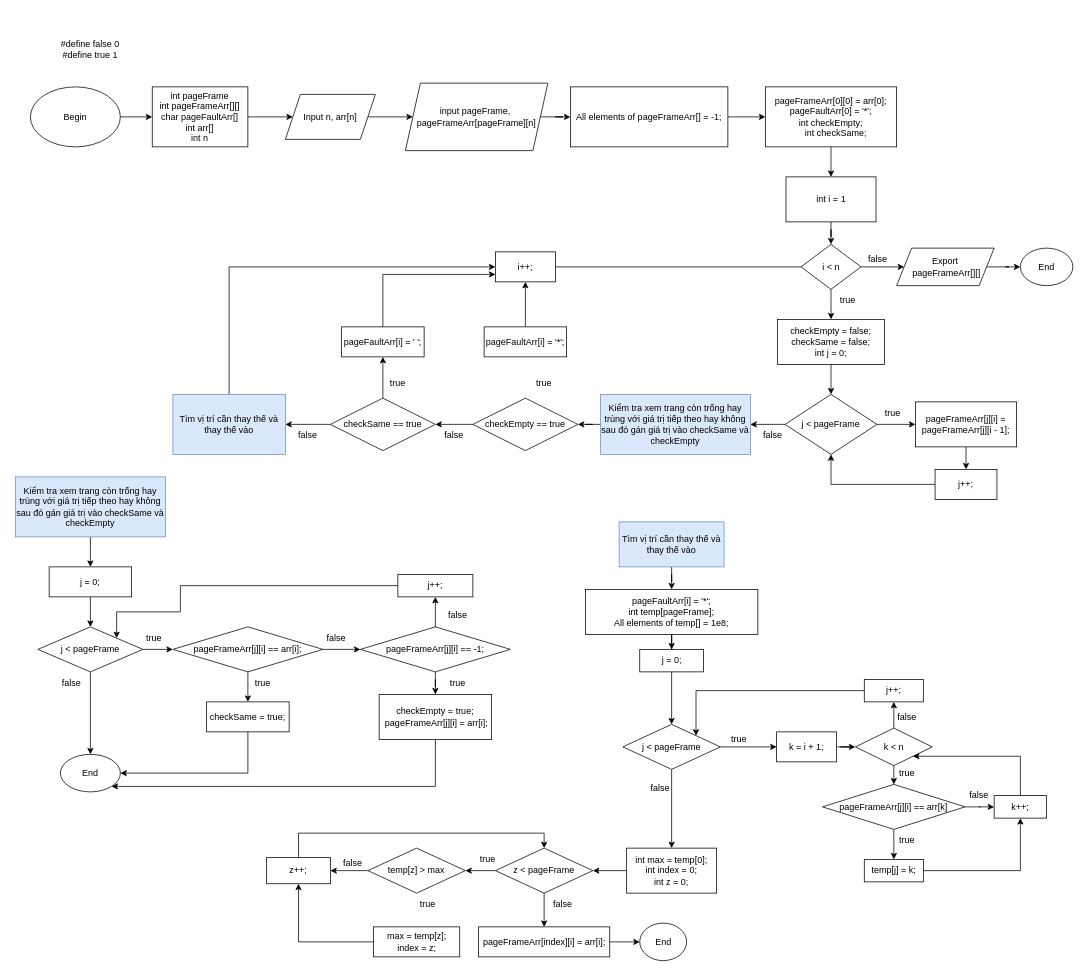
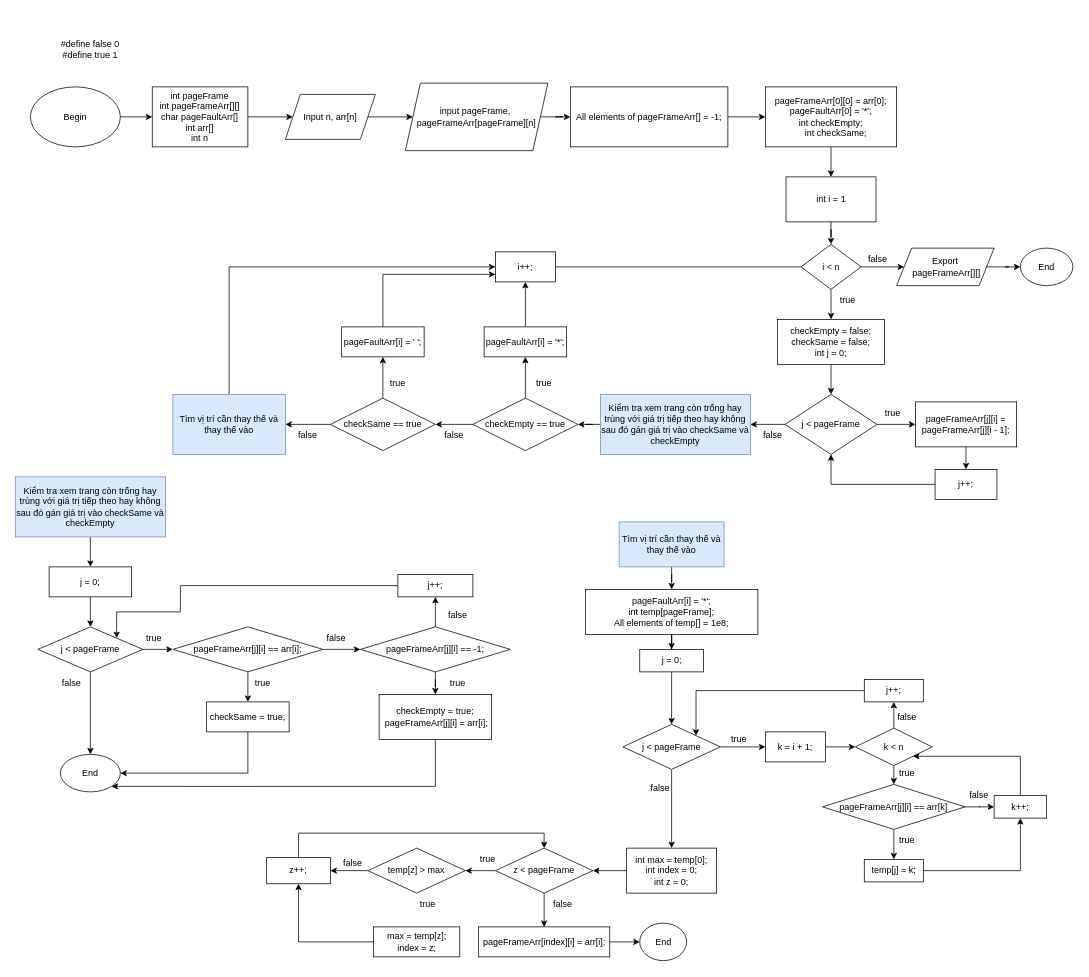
edge "checkEmpty == true" -> "pageFaultArr[i] = '*';": added
node "k = i + 1;": moved (807, 747) -> (795, 747)
